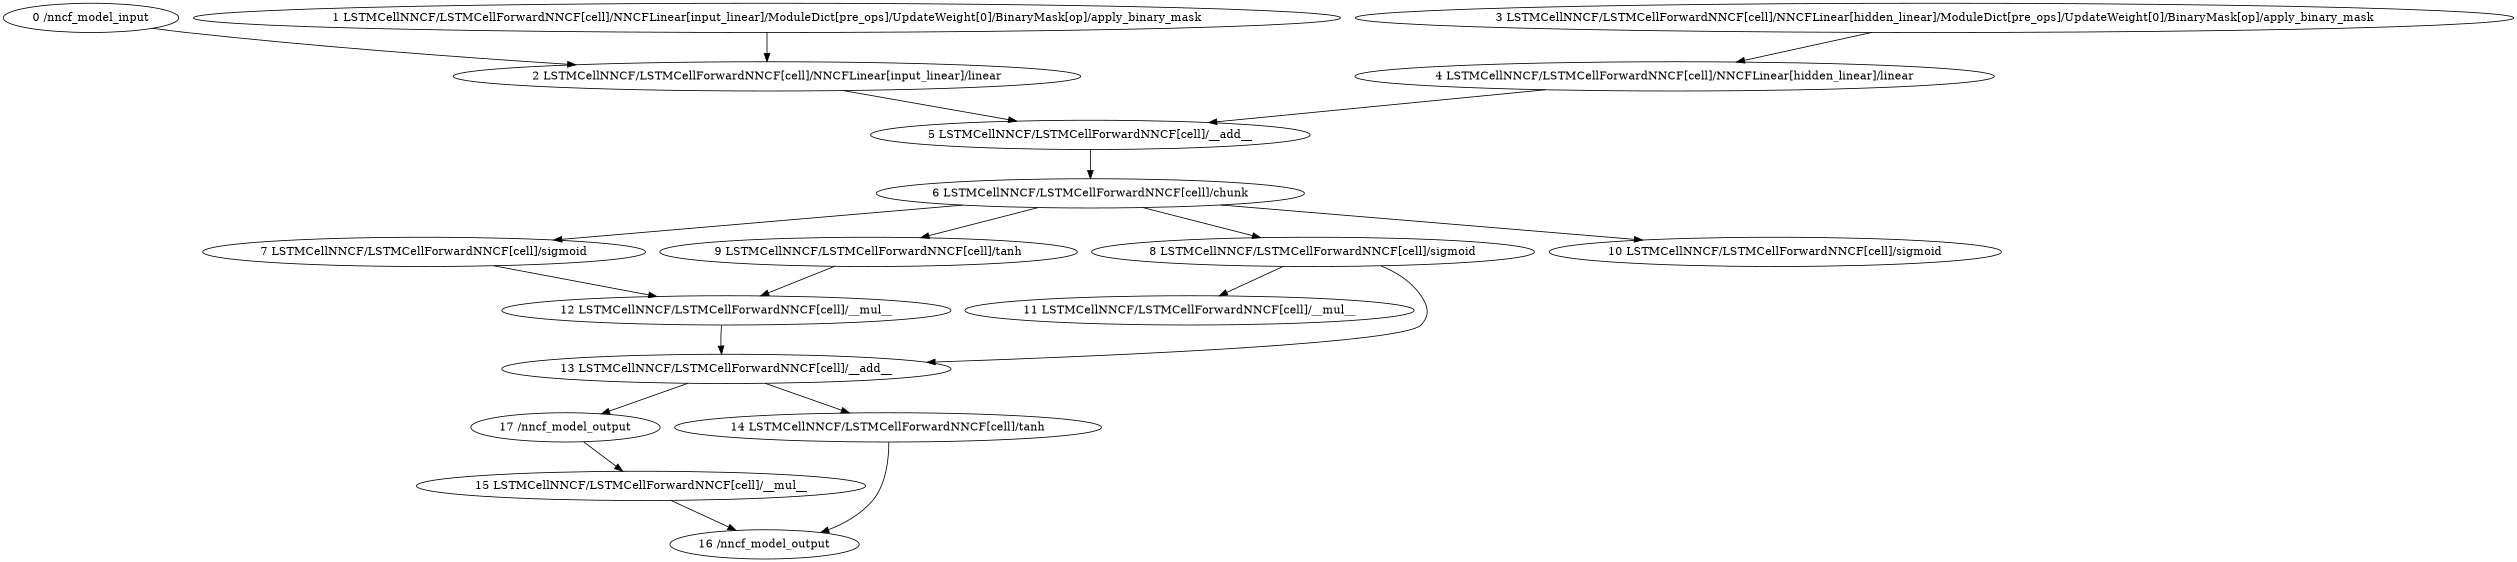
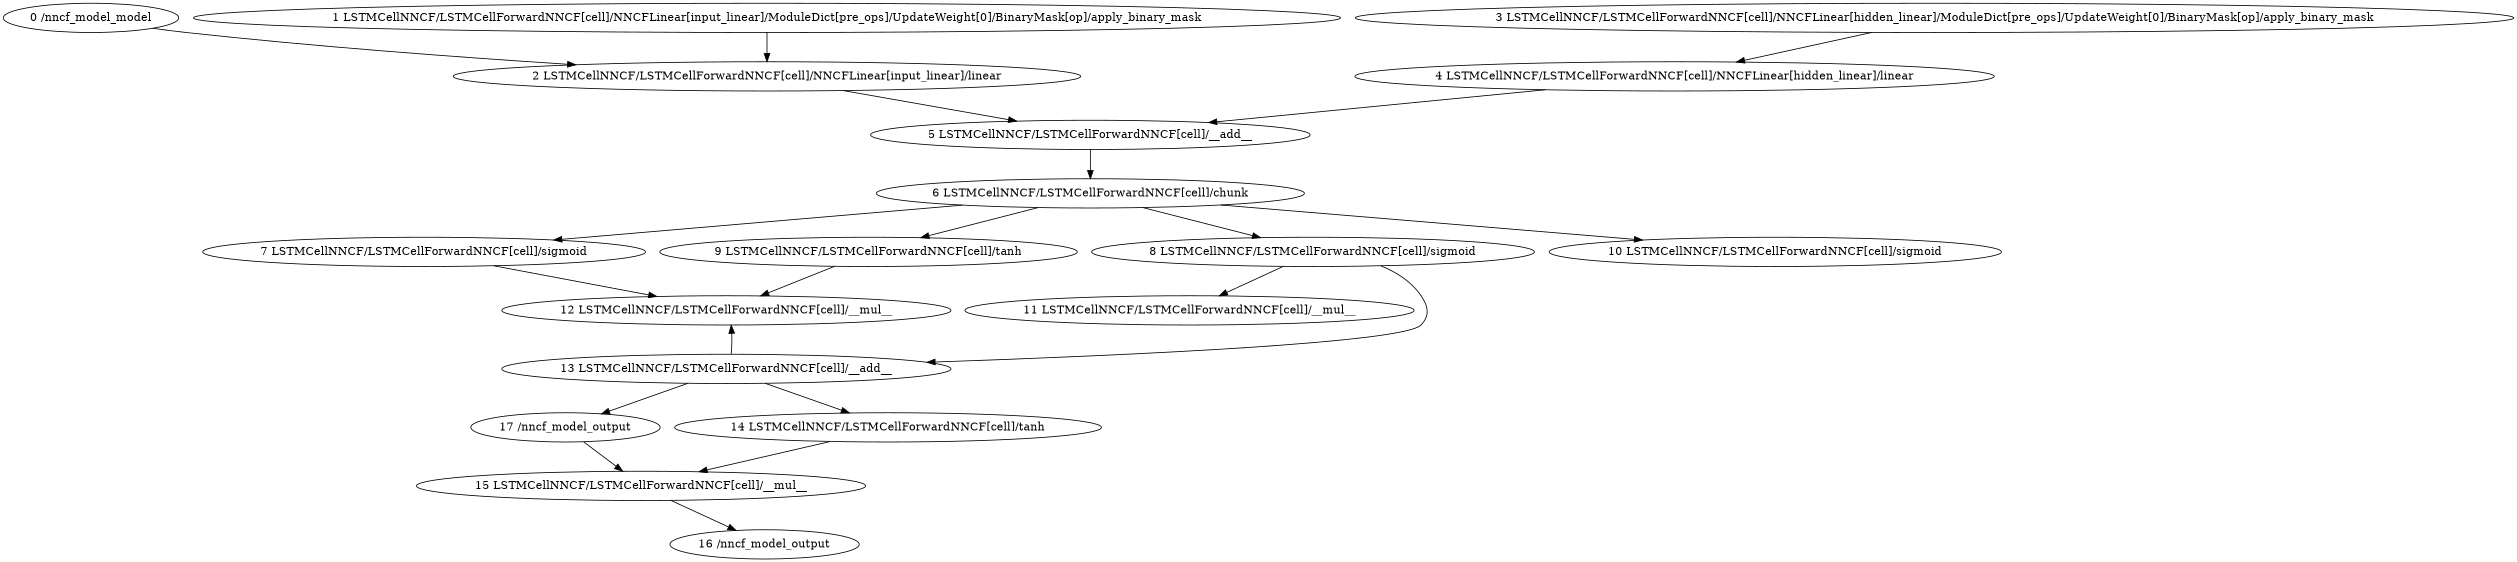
node "0 /nncf_model_input": label "0 /nncf_model_input" -> "0 /nncf_model_model"
edge "12 LSTMCellNNCF/LSTMCellForwardNNCF[cell]/__mul__" -> "13 LSTMCellNNCF/LSTMCellForwardNNCF[cell]/__add__": reversed
edge "14 LSTMCellNNCF/LSTMCellForwardNNCF[cell]/tanh" -> "16 /nncf_model_output": now "14 LSTMCellNNCF/LSTMCellForwardNNCF[cell]/tanh" -> "15 LSTMCellNNCF/LSTMCellForwardNNCF[cell]/__mul__"
